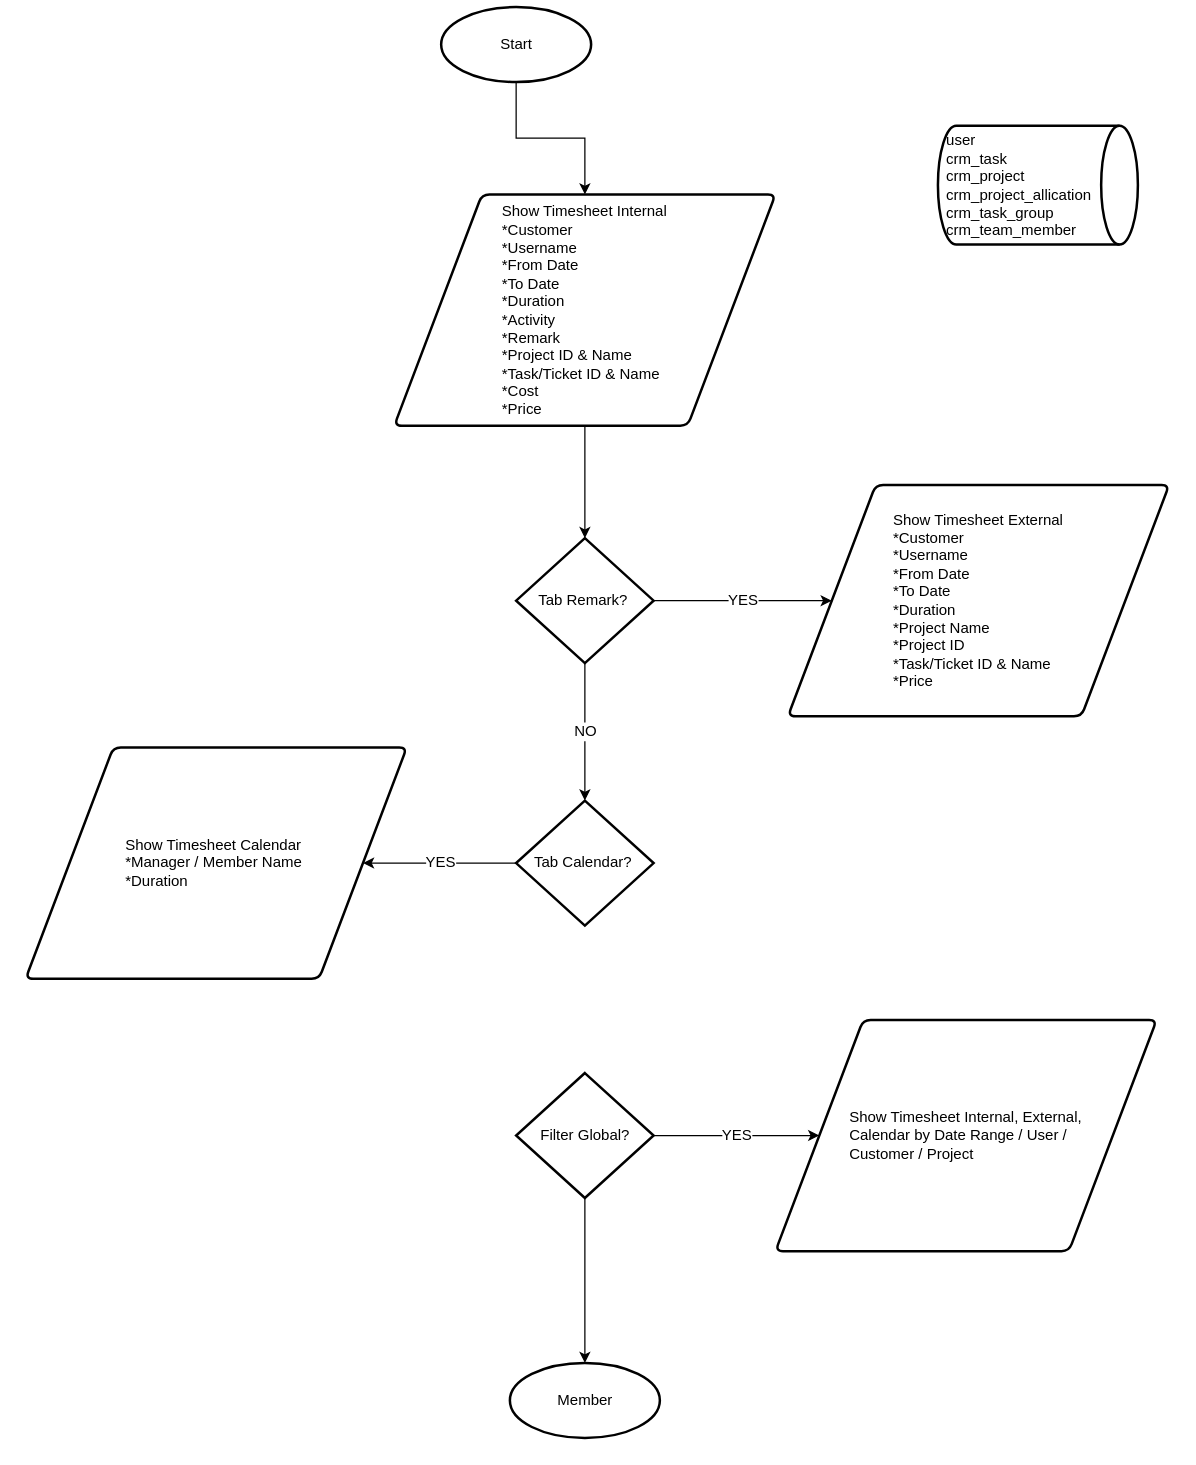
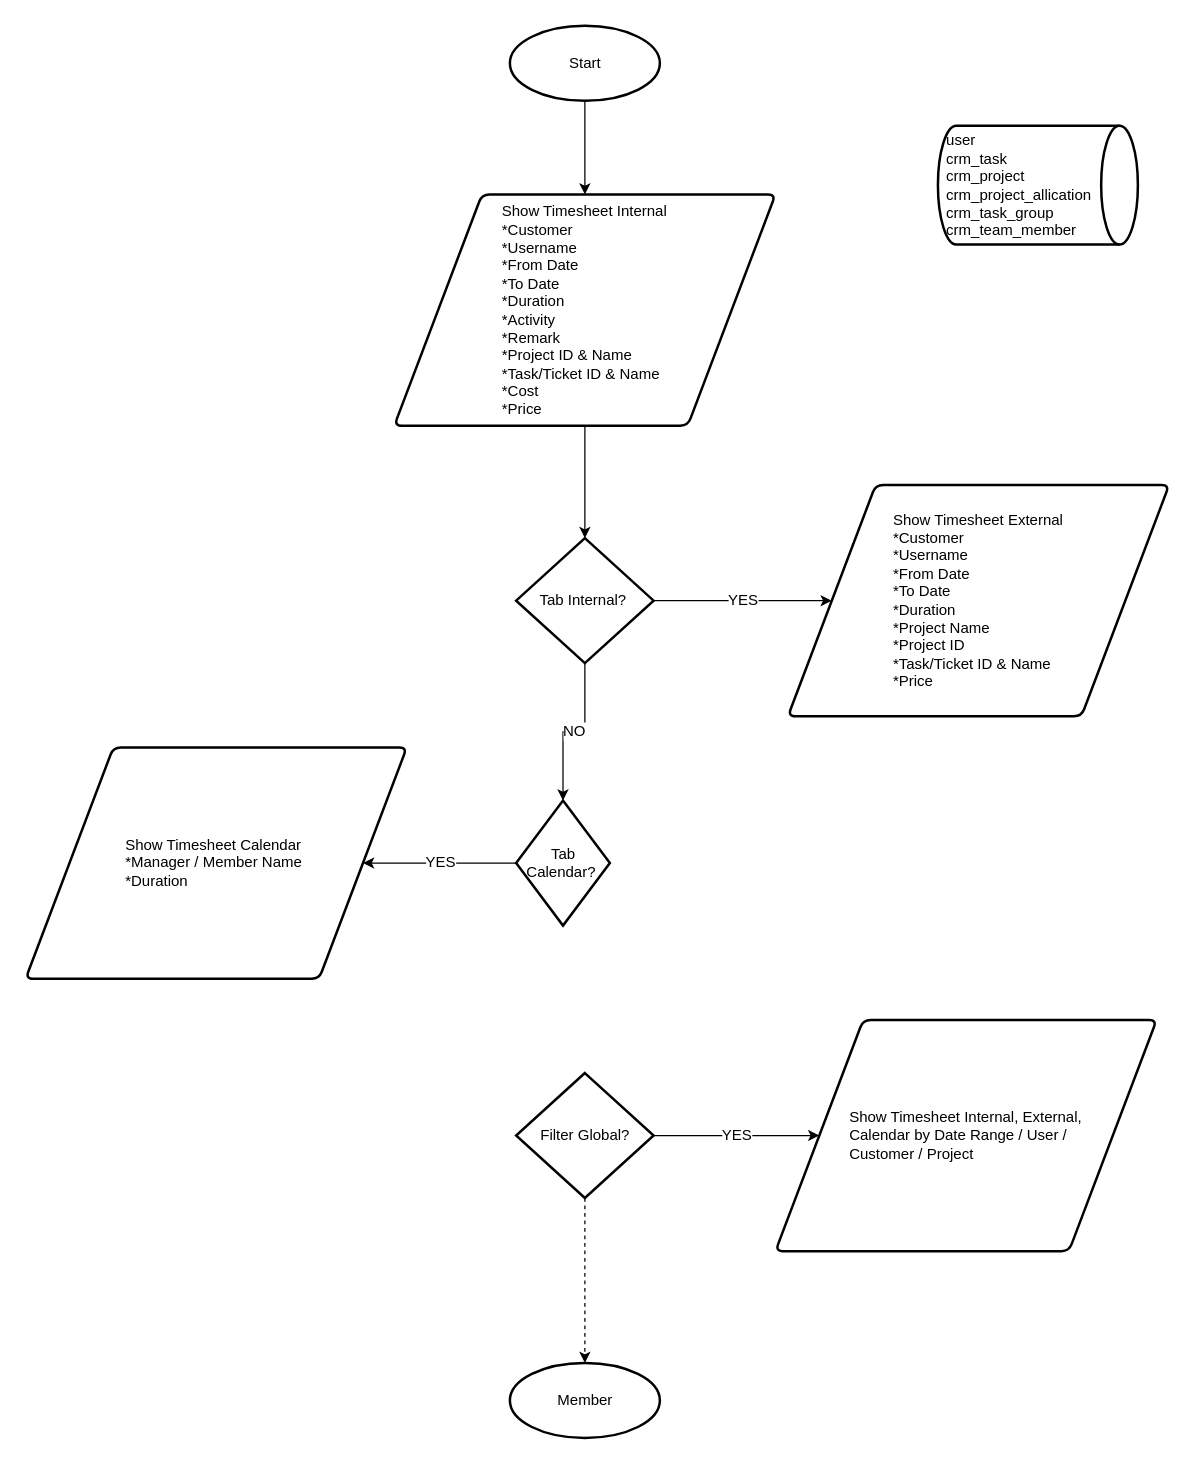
node "Start": moved (516, 44) -> (585, 63)
node "Tab Remark?": label "Tab Remark?" -> "Tab Internal?"
node "Tab Calendar?": size 138x125 -> 94x125
edge "Filter Global?" -> "Member": style solid -> dashed
